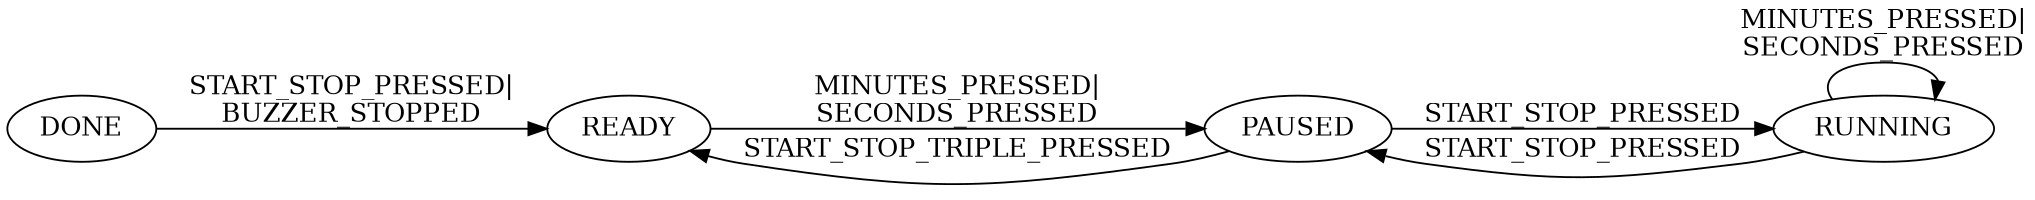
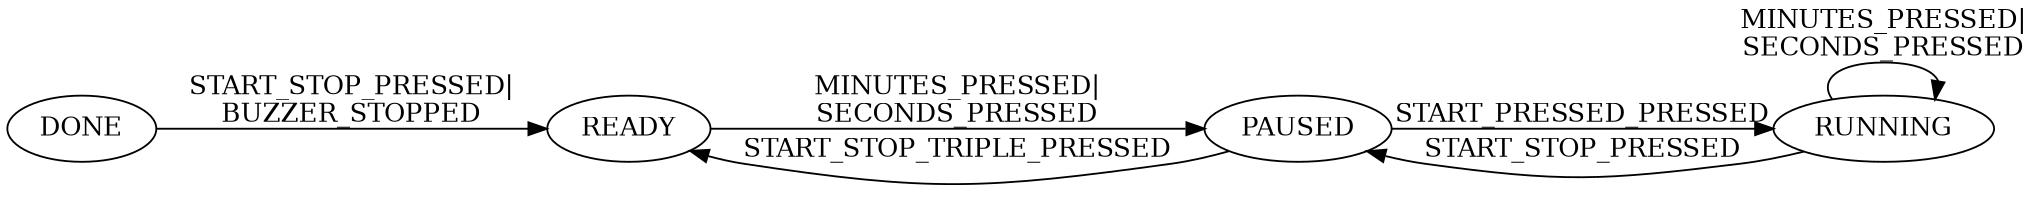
edge "PAUSED" -> "RUNNING": label "START_STOP_PRESSED" -> "START_PRESSED_PRESSED"
